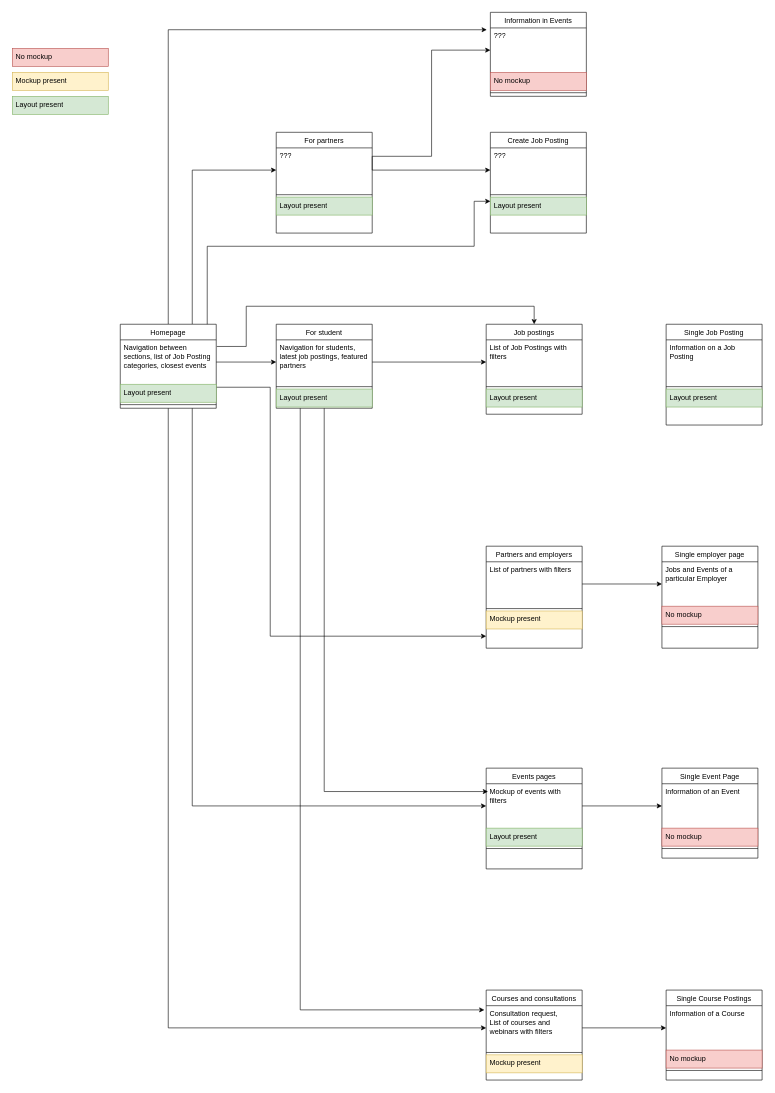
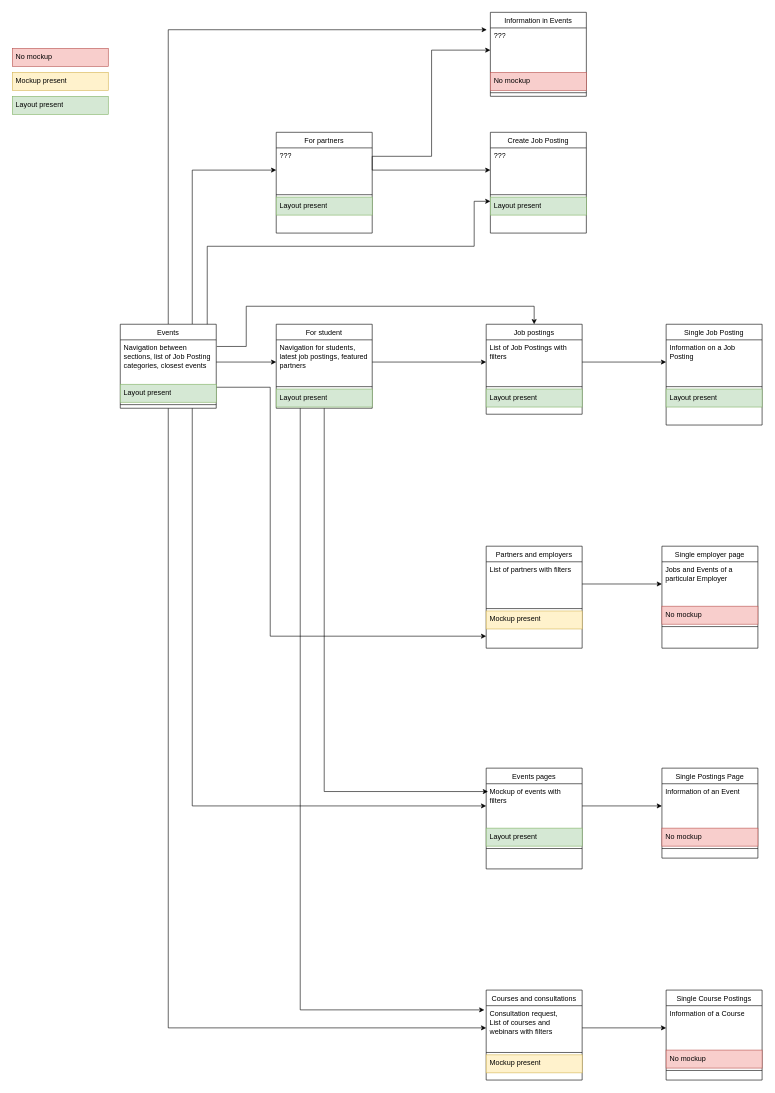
node "Homepage": label "Homepage" -> "Events"
edge "List of Job Postings with filters" -> "Information on a Job Posting": added
node "Single Event Page": label "Single Event Page" -> "Single Postings Page"
